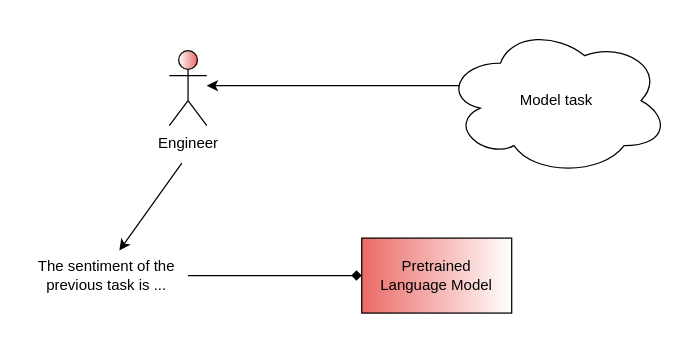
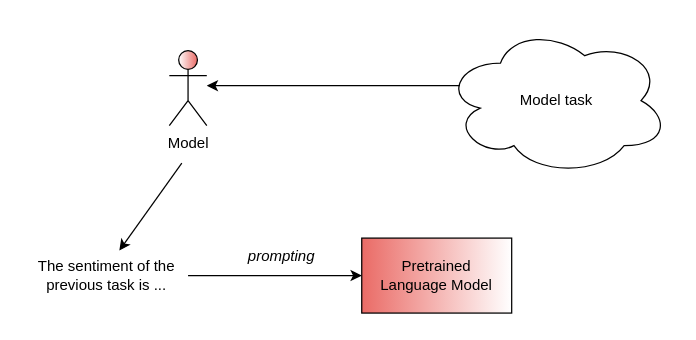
node "Engineer": label "Engineer" -> "Model"
node "prompting": added
edge "The sentiment of the previous task is ..." -> "Pretrained Language Model": arrowhead diamond -> classic
